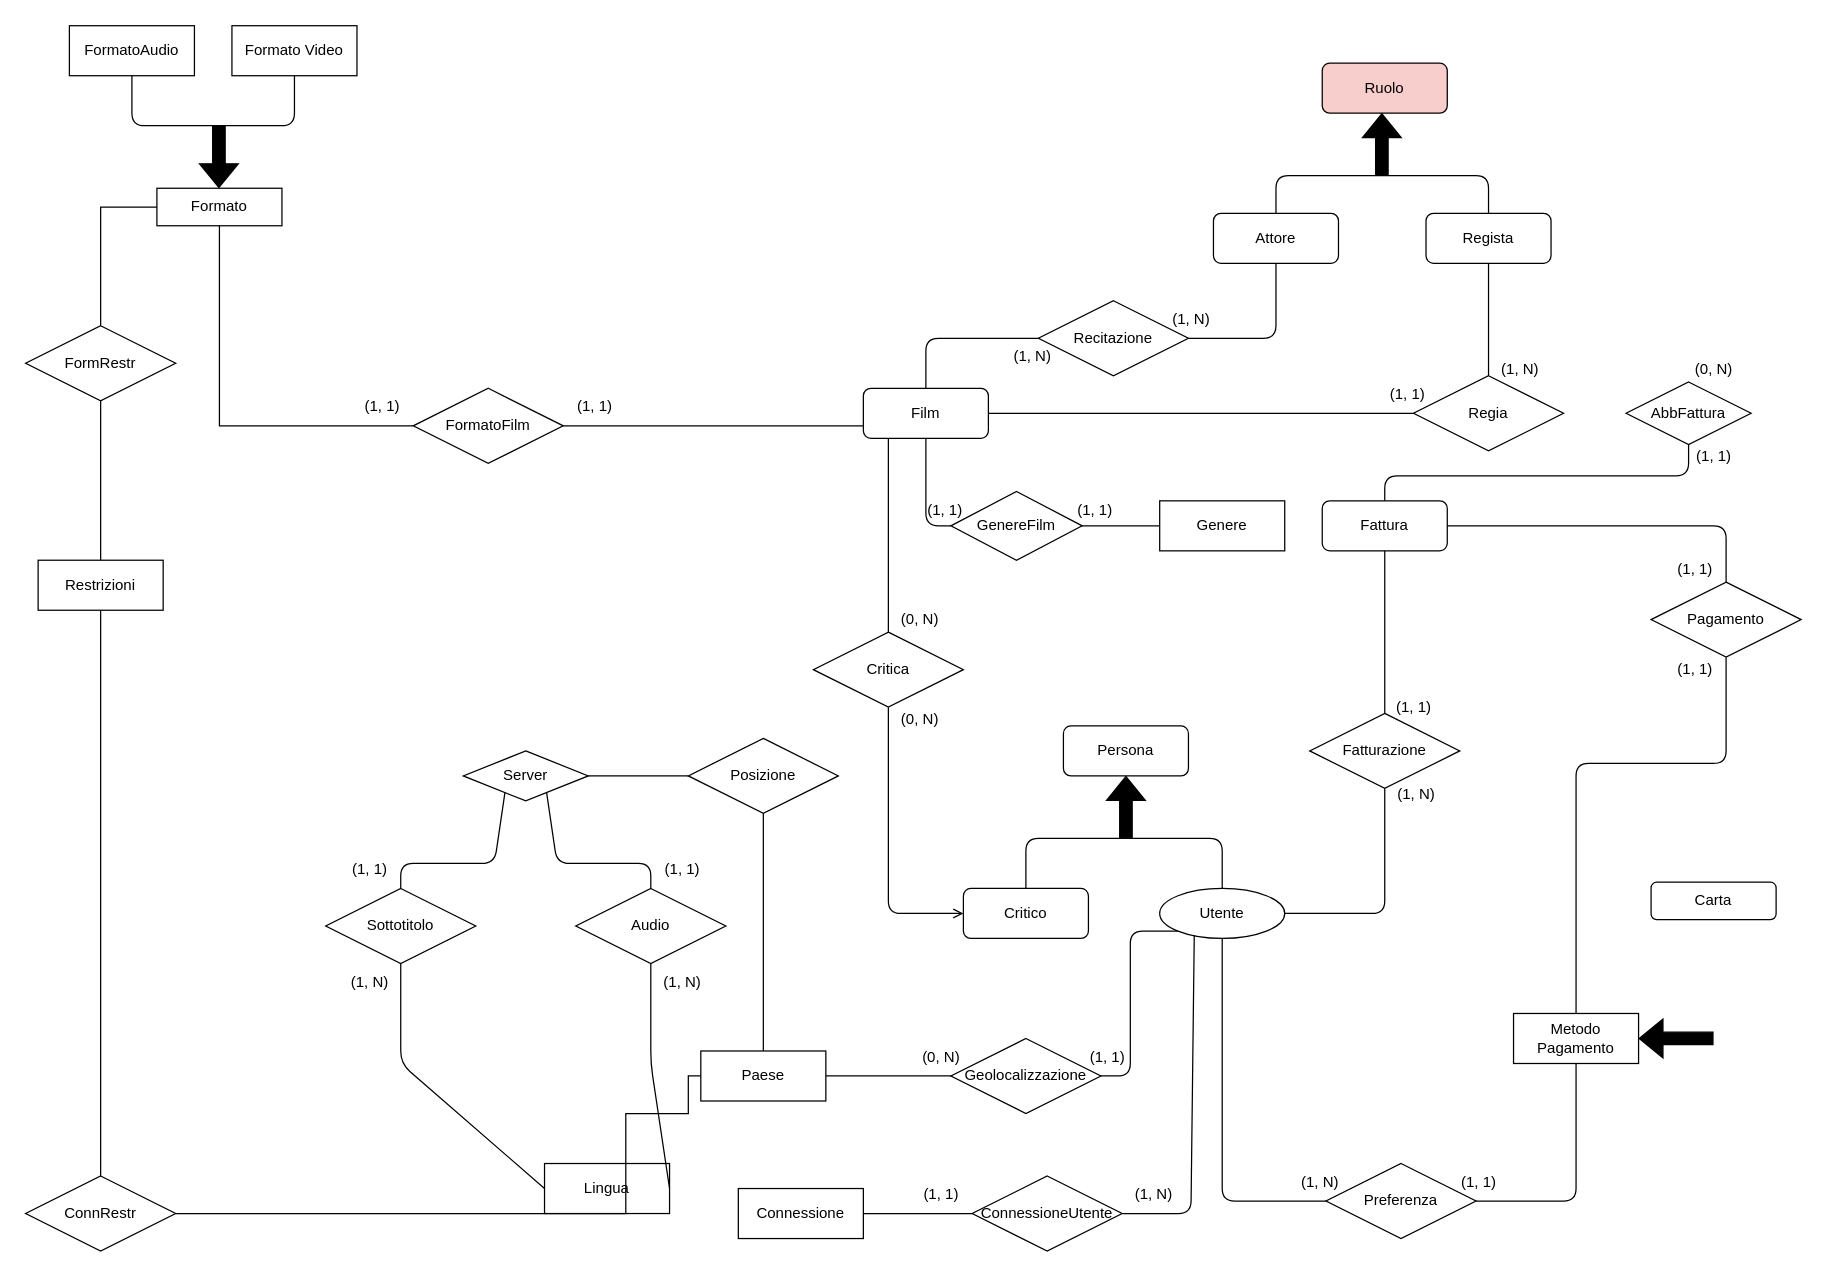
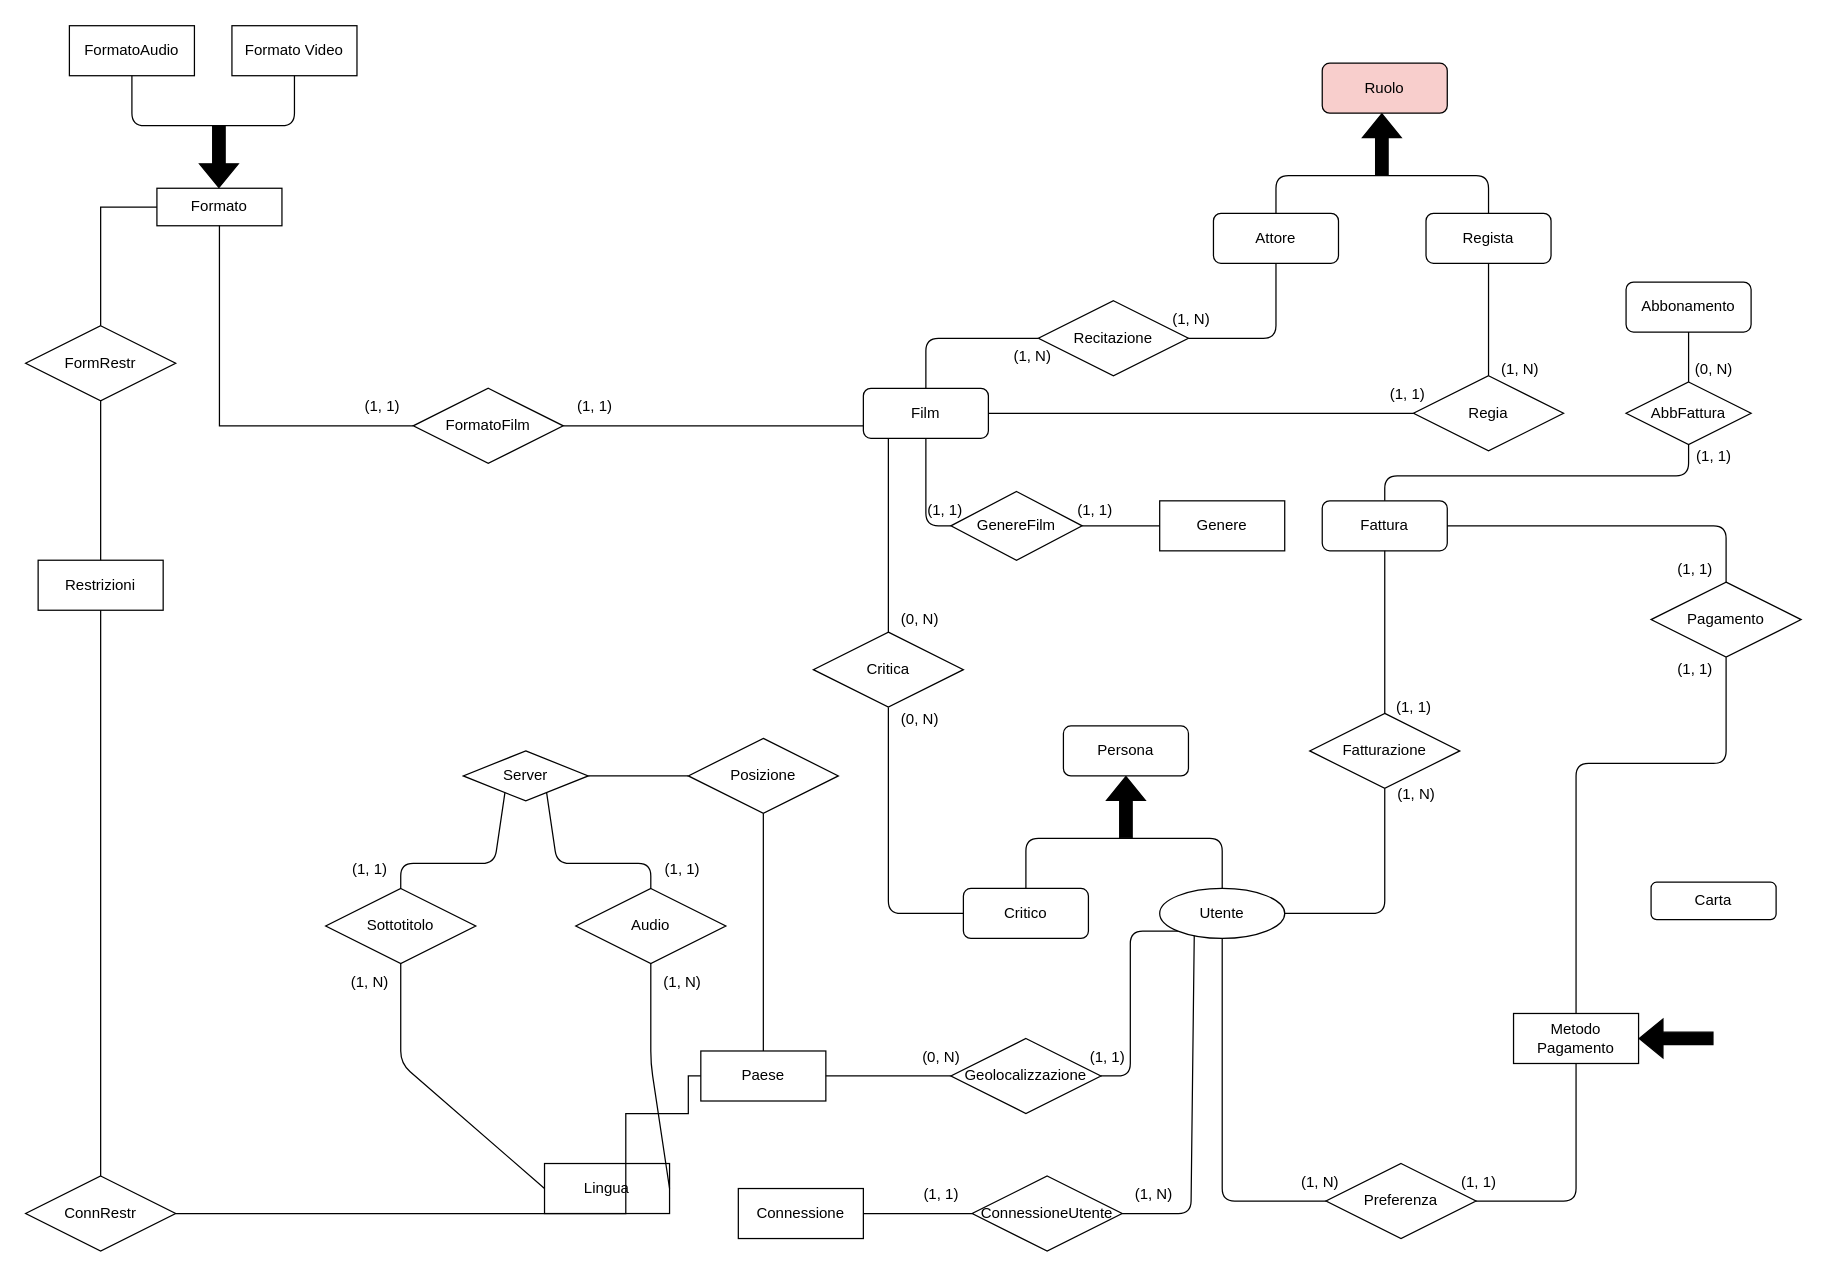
node "Abbonamento": added
edge "Abbonamento" -- "AbbFattura": added
edge "Critica" -> "Critico": arrowhead open -> none
